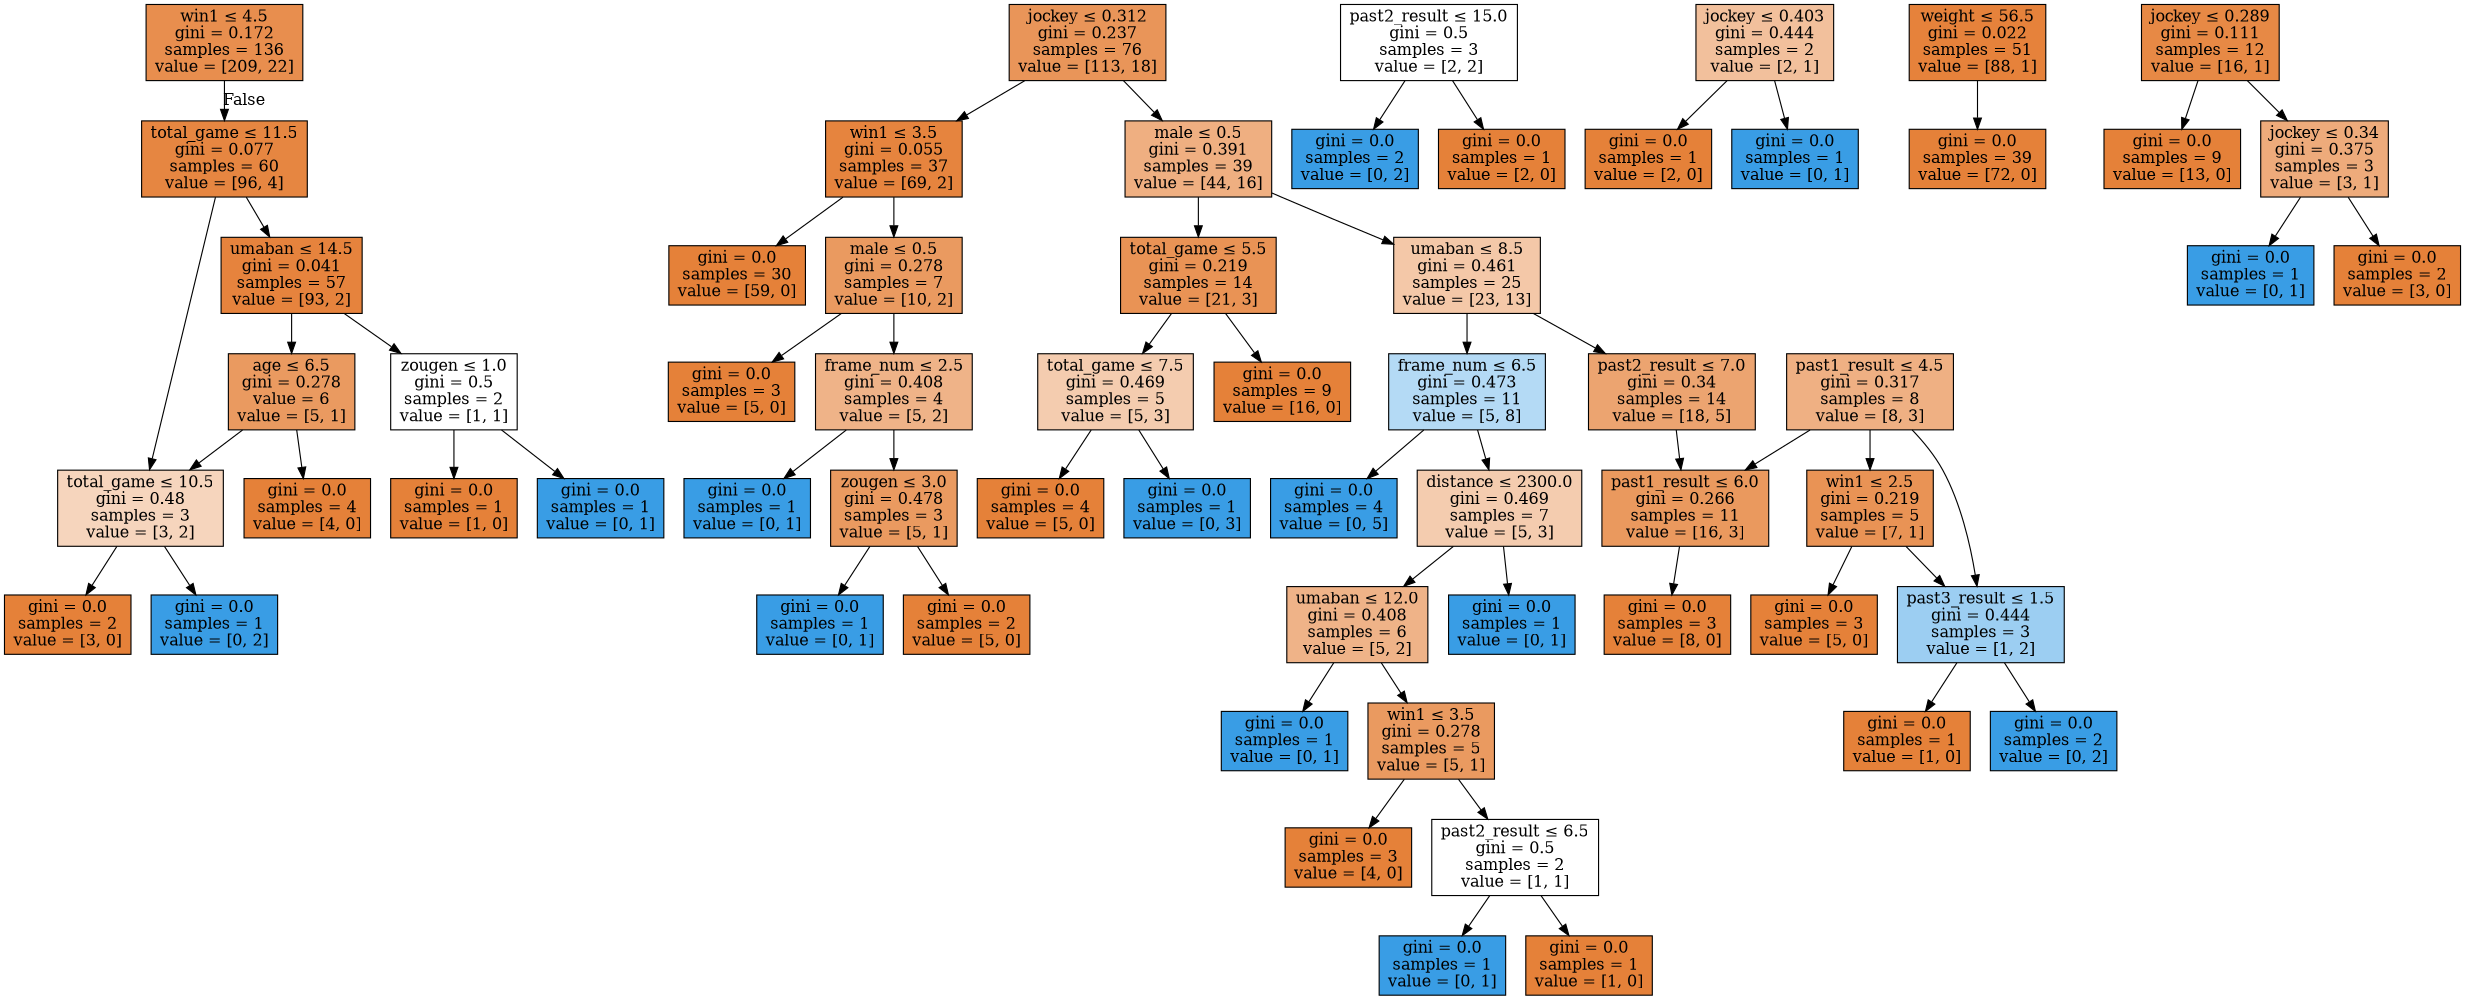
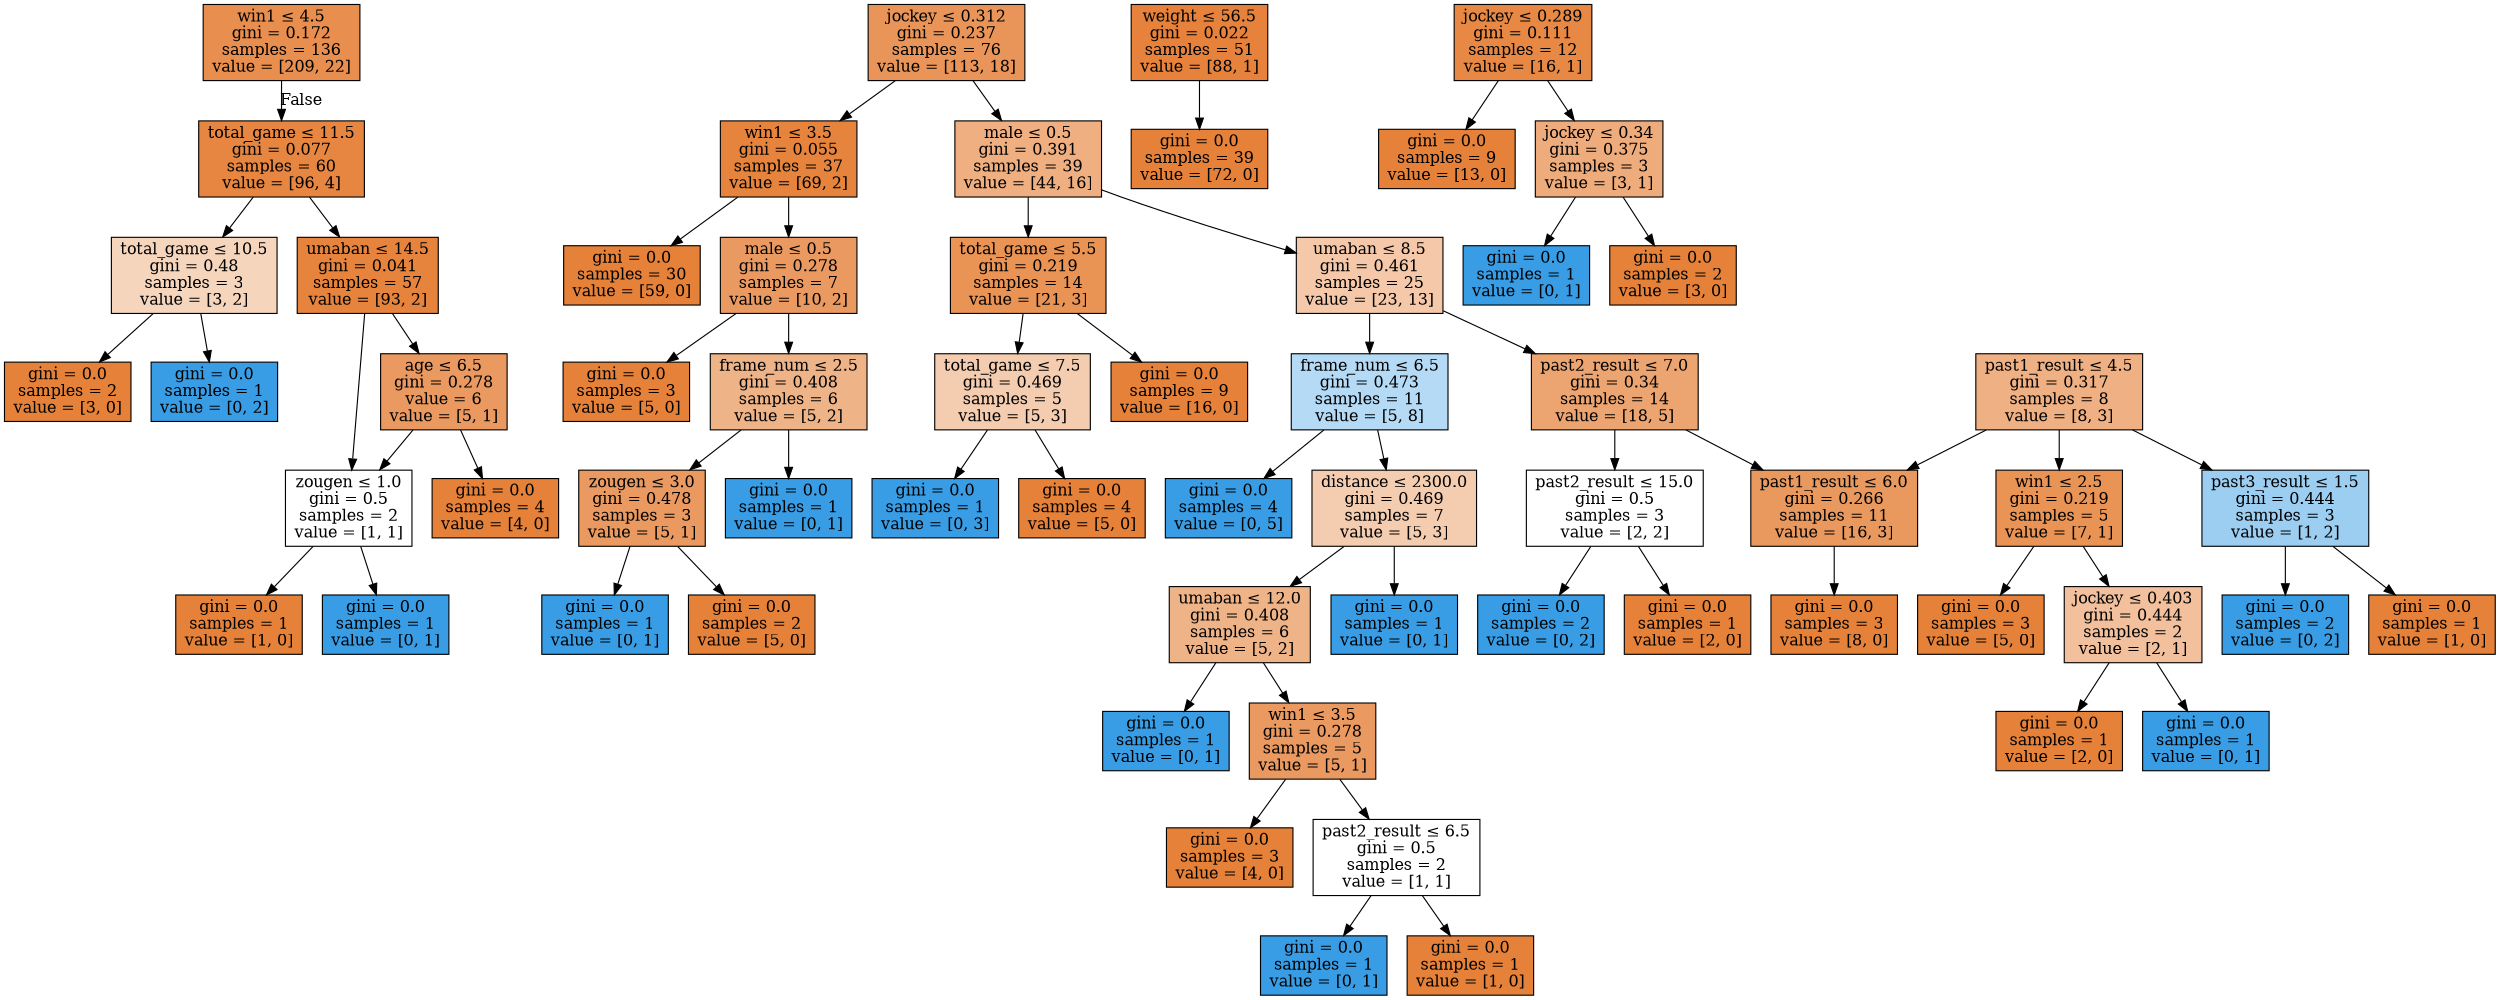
node "frame_num ≤ 2.5": text "samples = 4" -> "samples = 6"
edge "past2_result ≤ 7.0" -> "past2_result ≤ 15.0": added
edge "age ≤ 6.5" -> "total_game ≤ 10.5": now "age ≤ 6.5" -> "zougen ≤ 1.0"
edge "win1 ≤ 2.5" -> "past3_result ≤ 1.5": now "win1 ≤ 2.5" -> "jockey ≤ 0.403"
